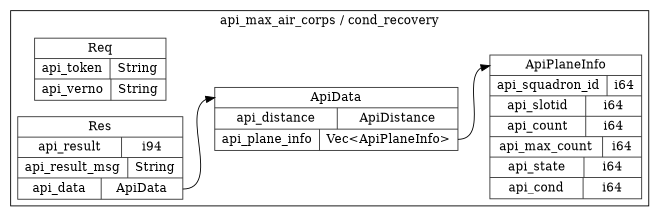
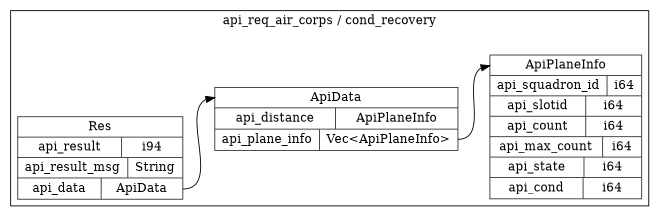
cluster "api_max_air_corps / cond_recovery": label "api_max_air_corps / cond_recovery" -> "api_req_air_corps / cond_recovery"
node "Req": removed
node "ApiData": text "ApiDistance" -> "ApiPlaneInfo"
